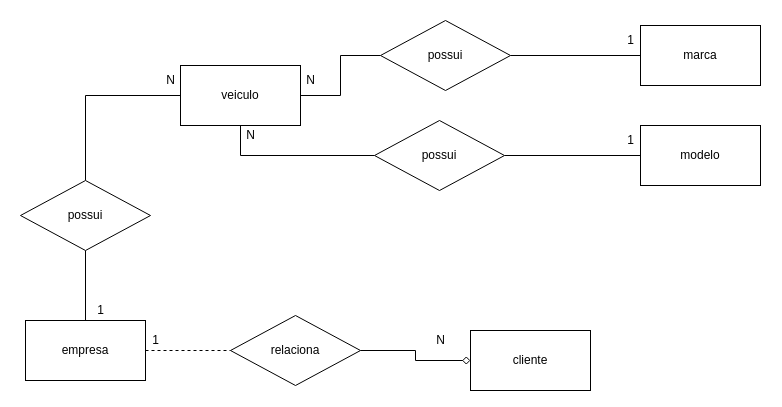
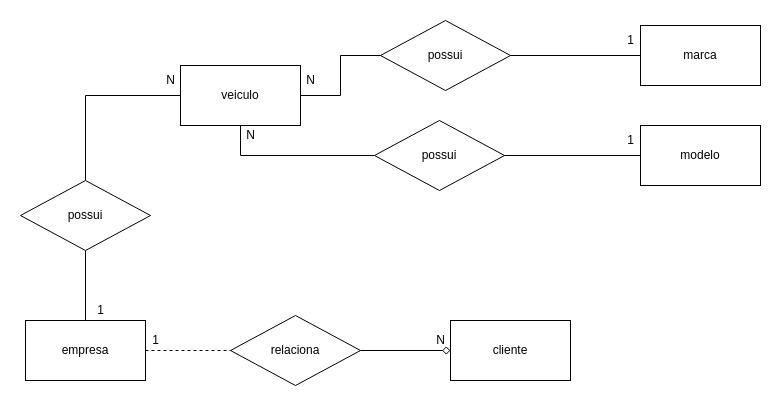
node "cliente": moved (531, 361) -> (511, 351)
